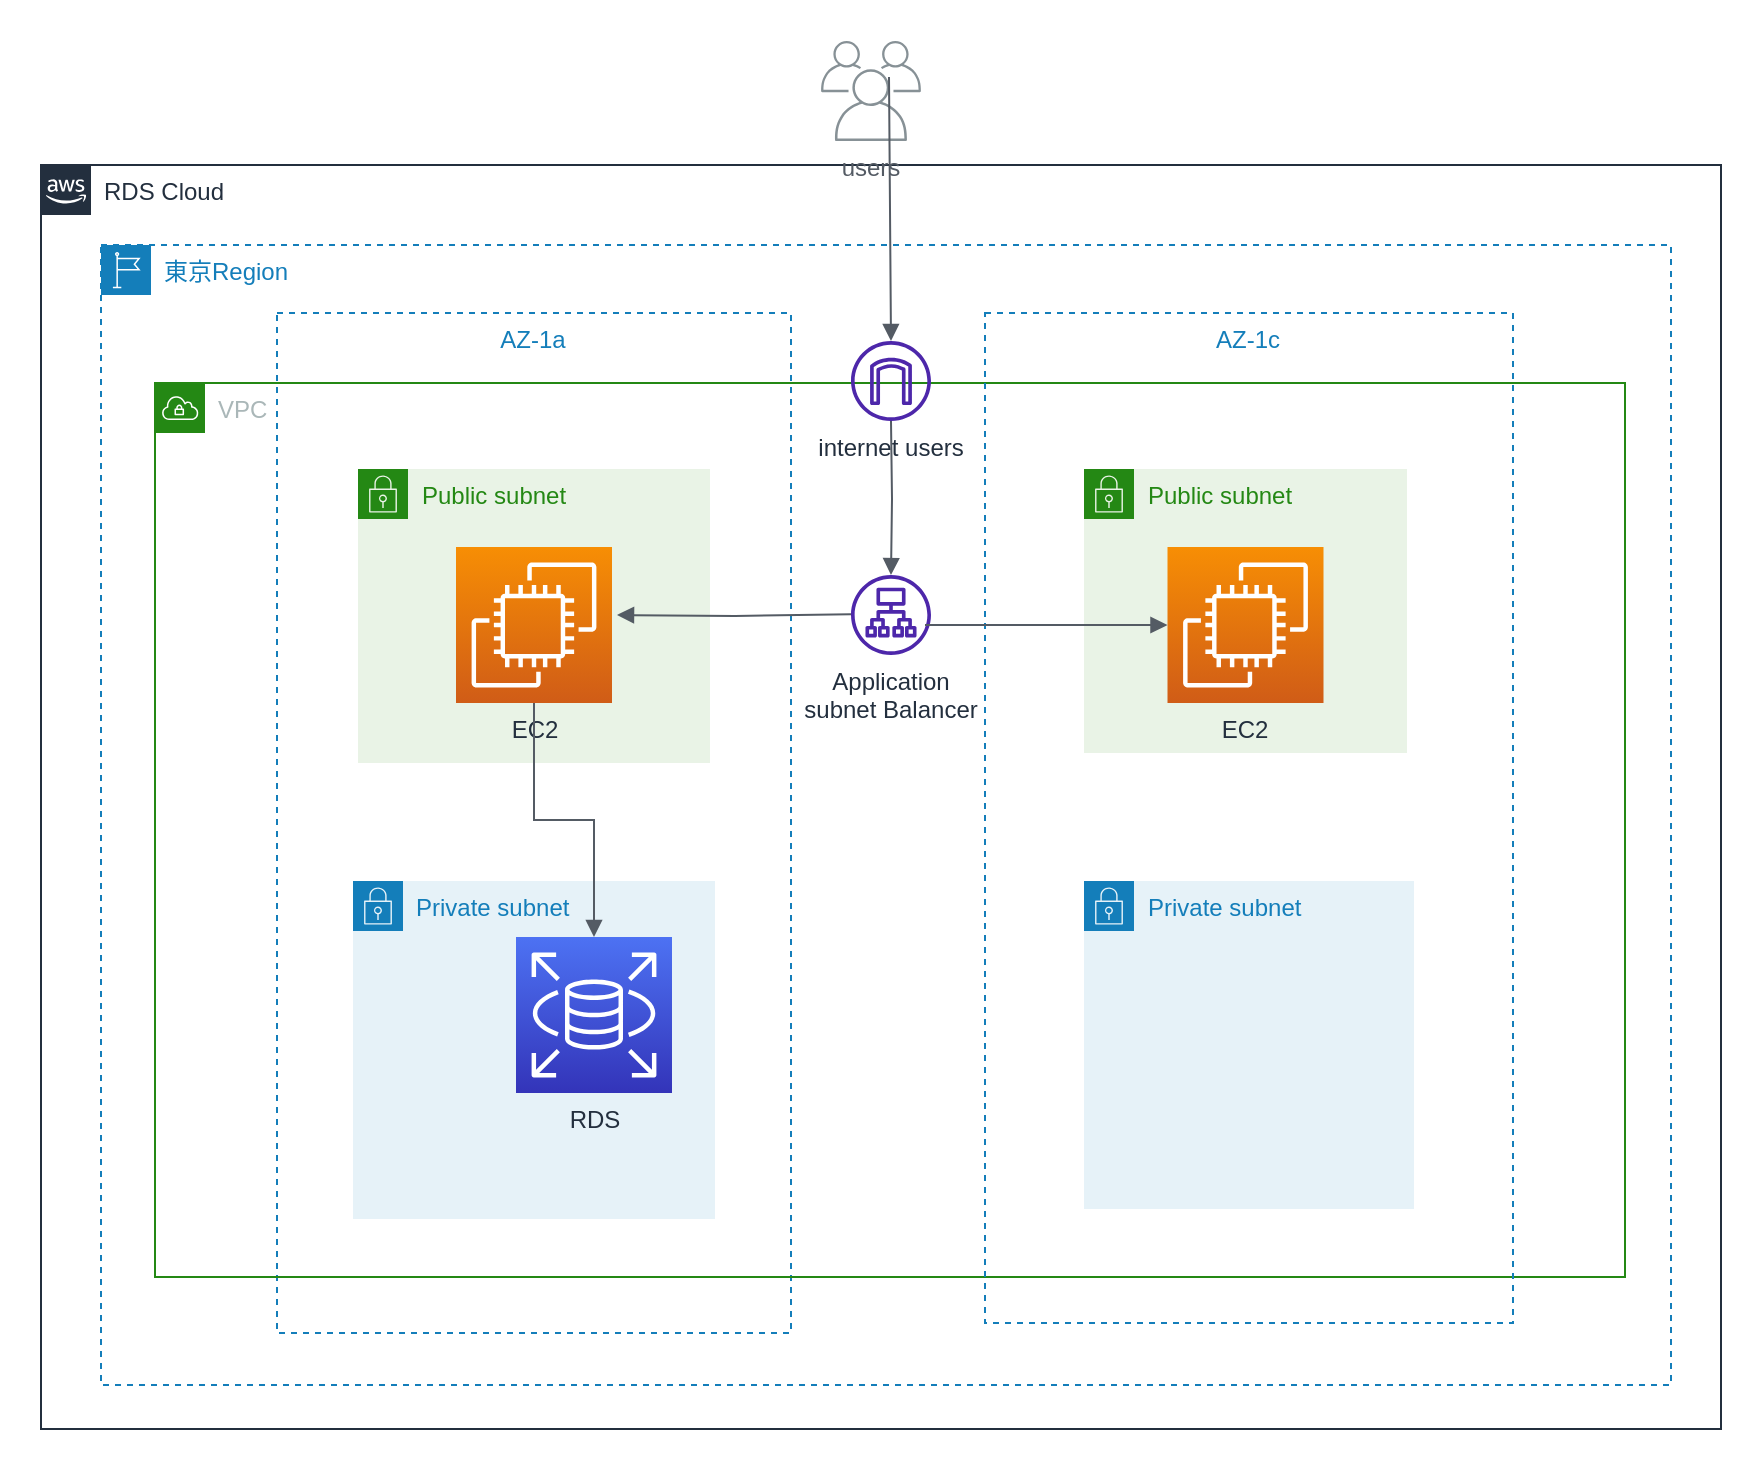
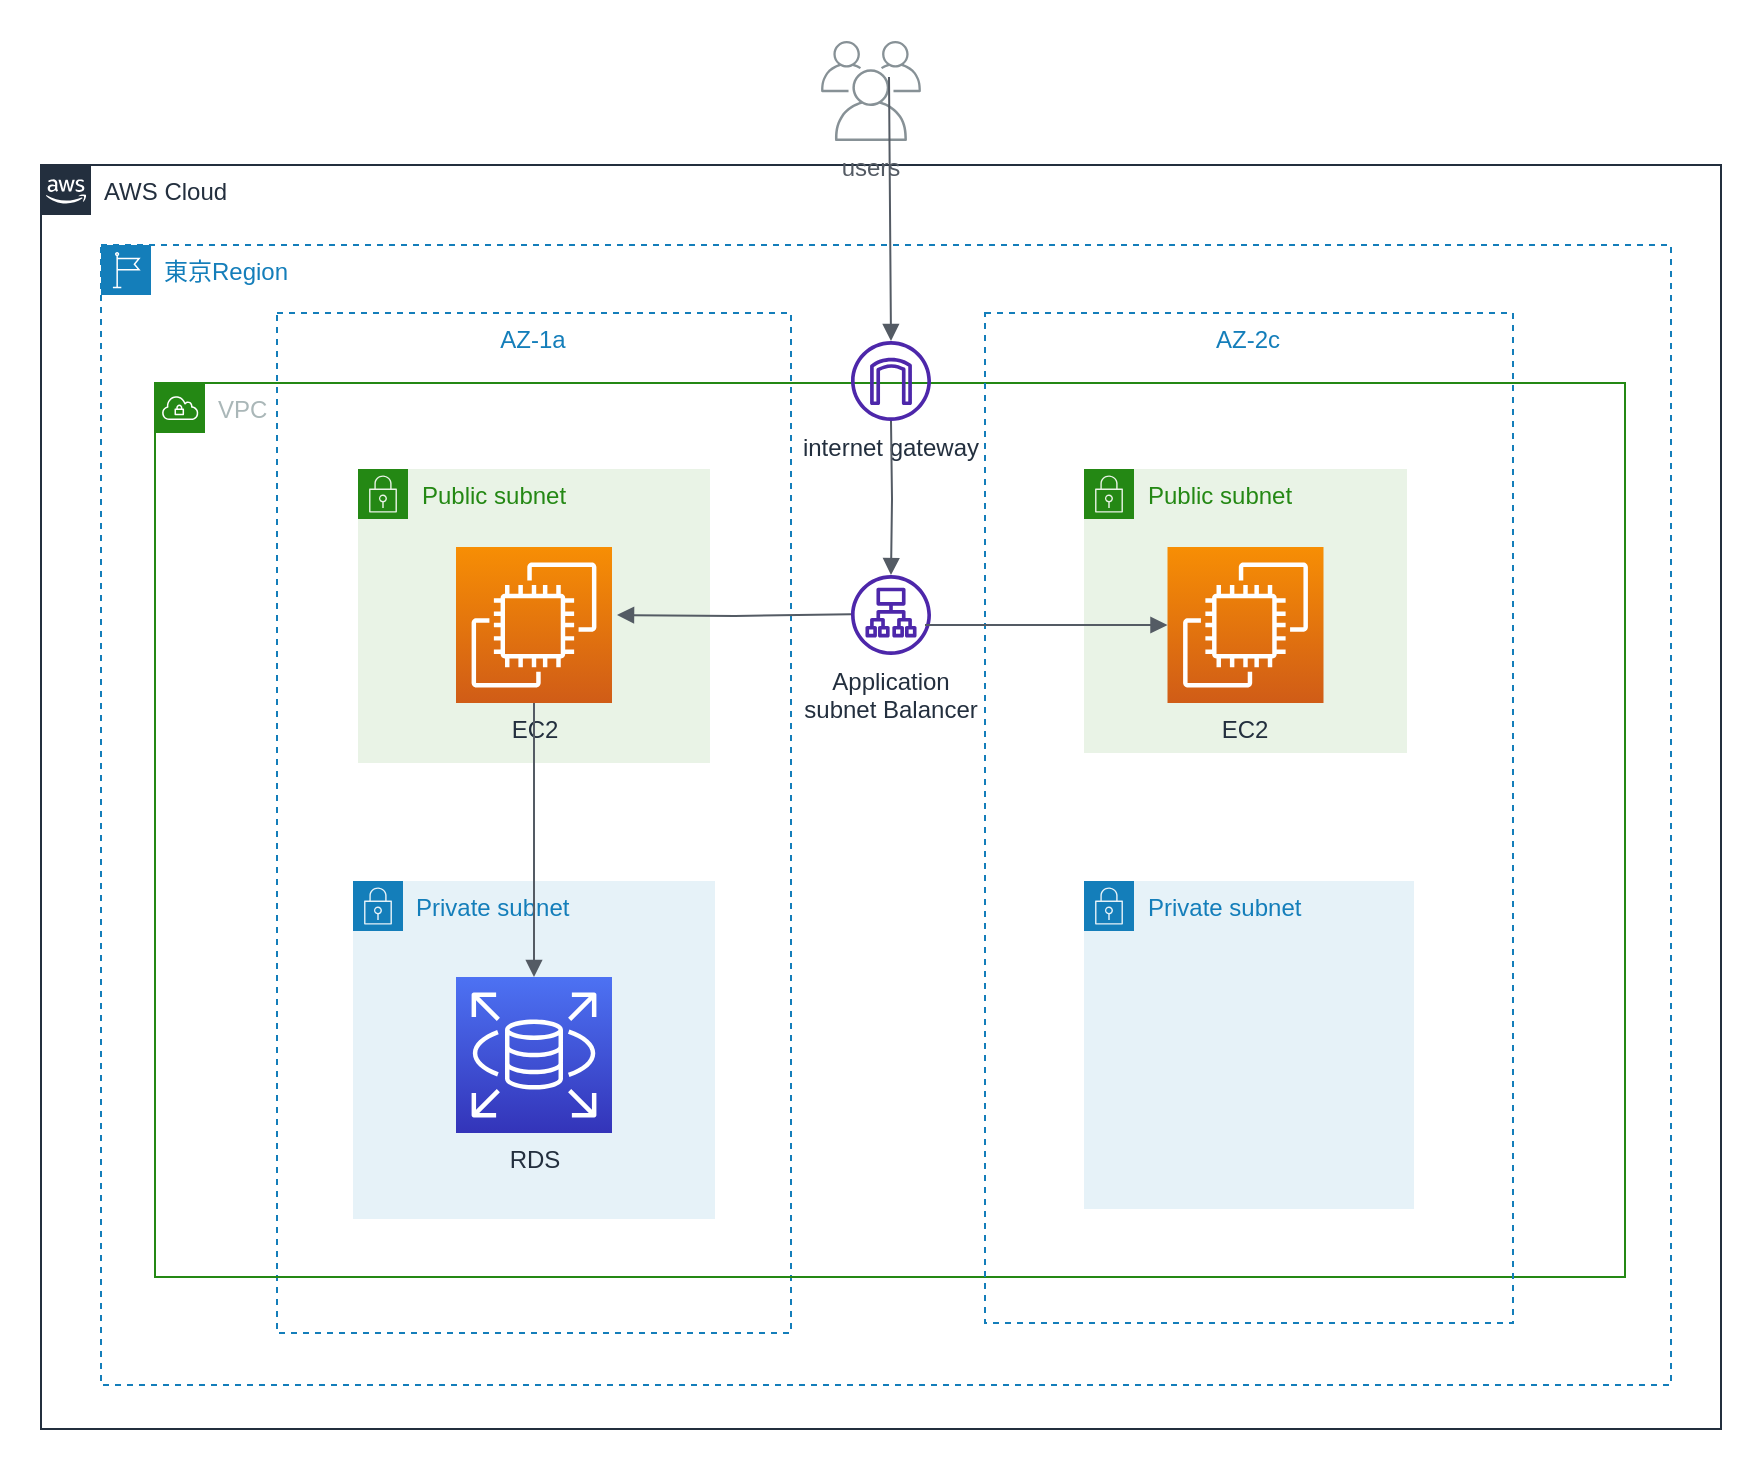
node "RDS Cloud": label "RDS Cloud" -> "AWS Cloud"
node "AZ-1c": label "AZ-1c" -> "AZ-2c"
node "internet users": label "internet users" -> "internet gateway"
node "RDS": moved (594, 1015) -> (534, 1055)
